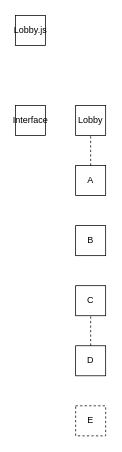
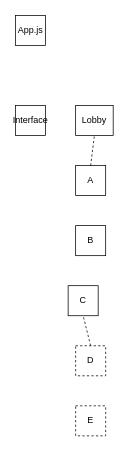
node "Lobby.js": label "Lobby.js" -> "App.js"
node "Lobby": size 30x30 -> 38x30
node "C": moved (90, 300) -> (83, 300)
node "D": style solid -> dashed
